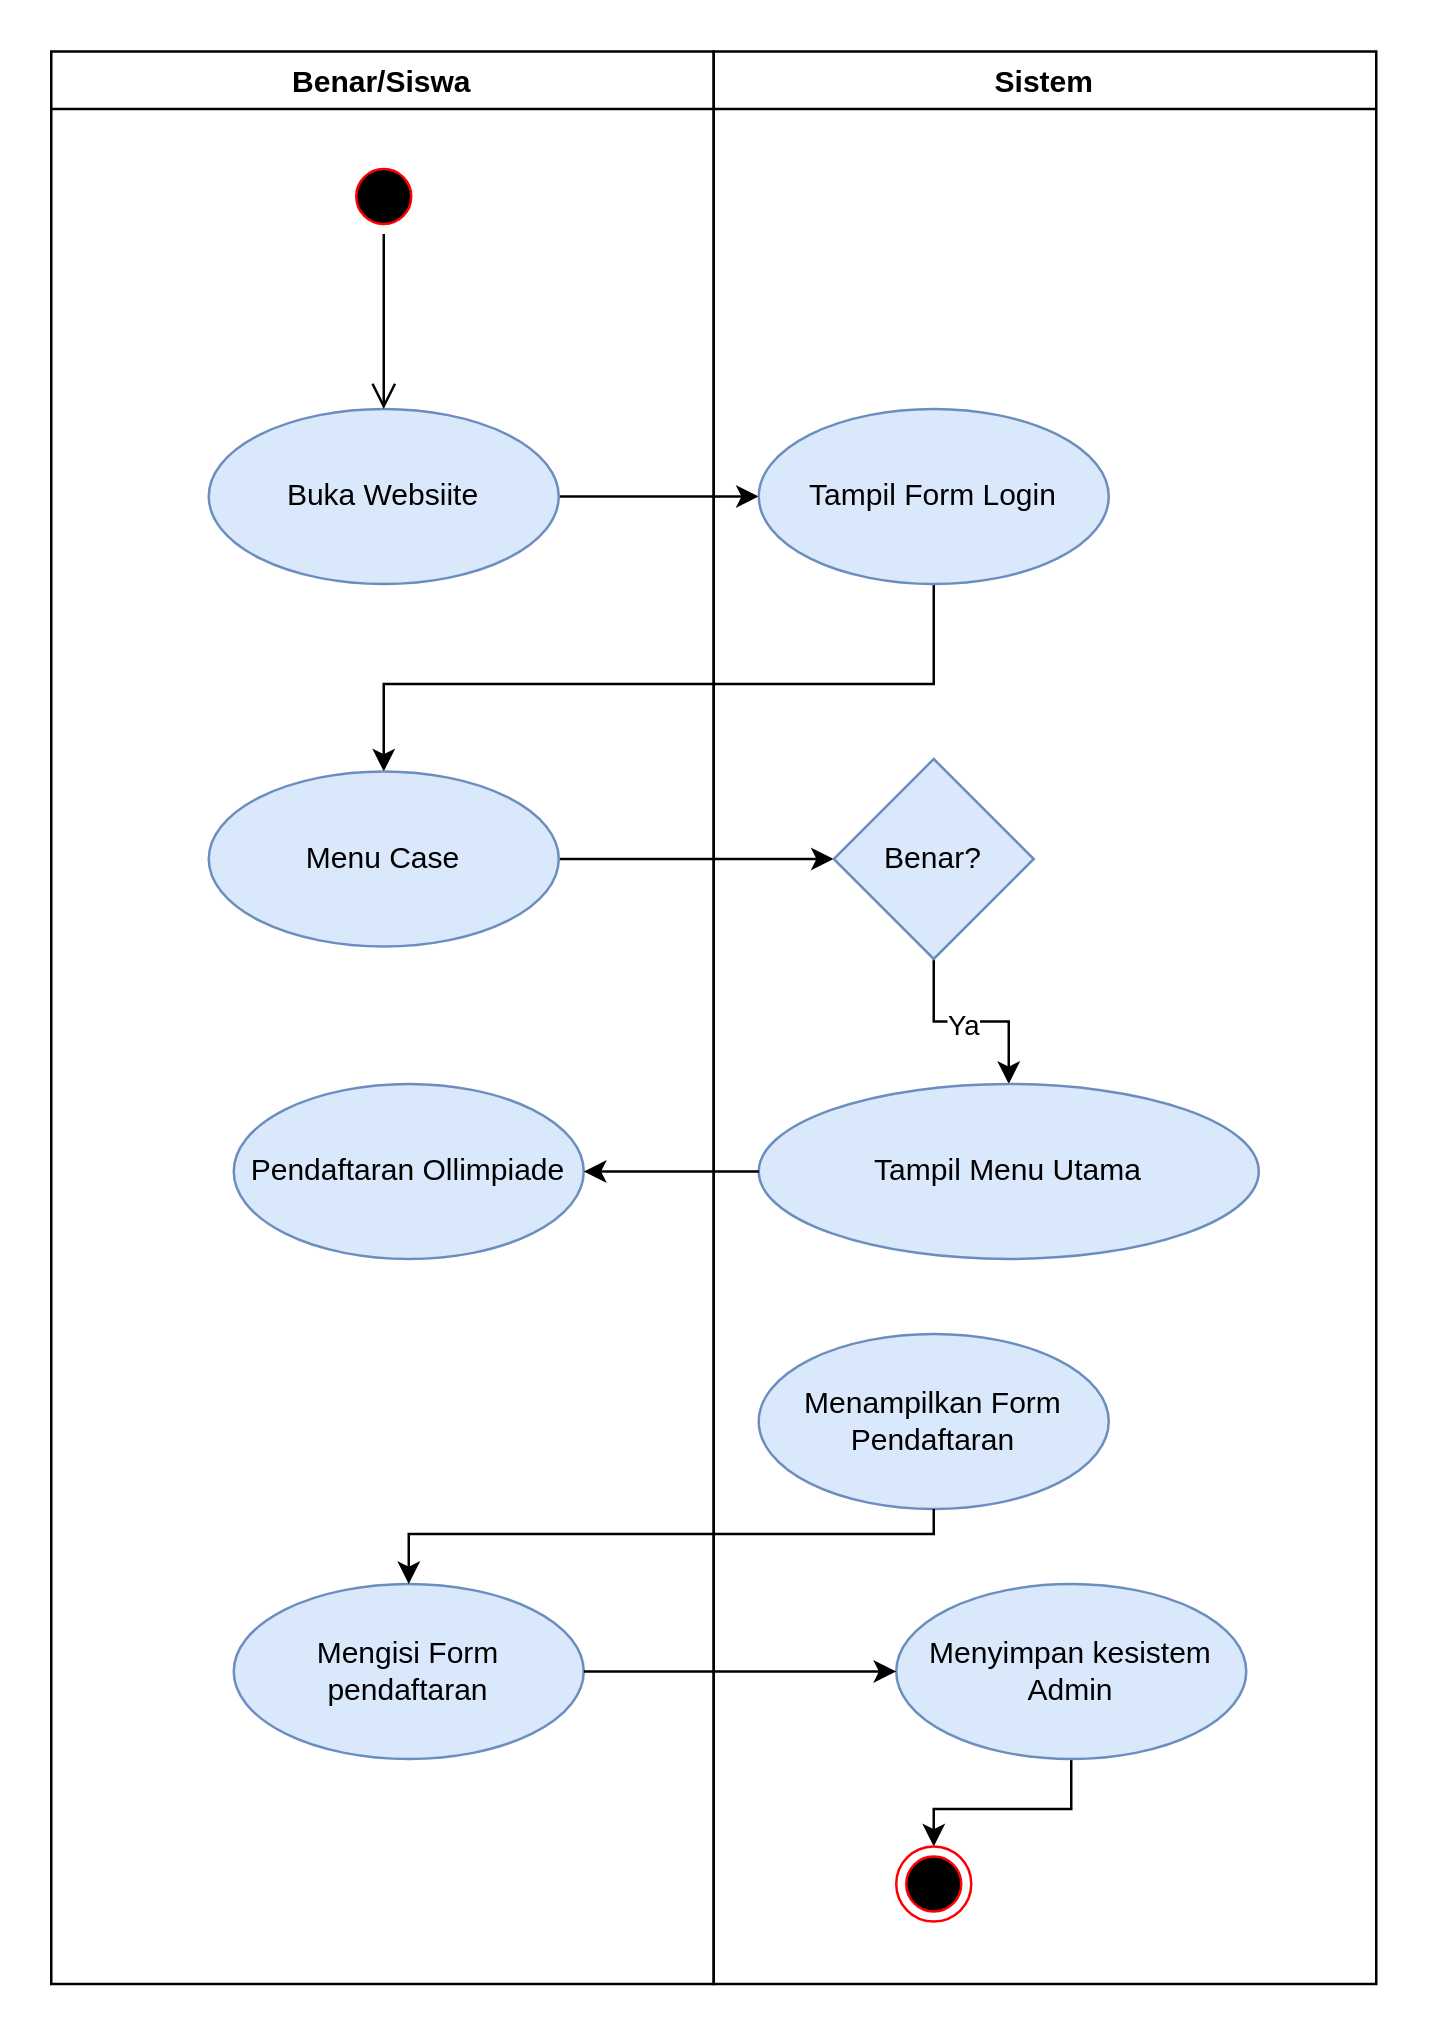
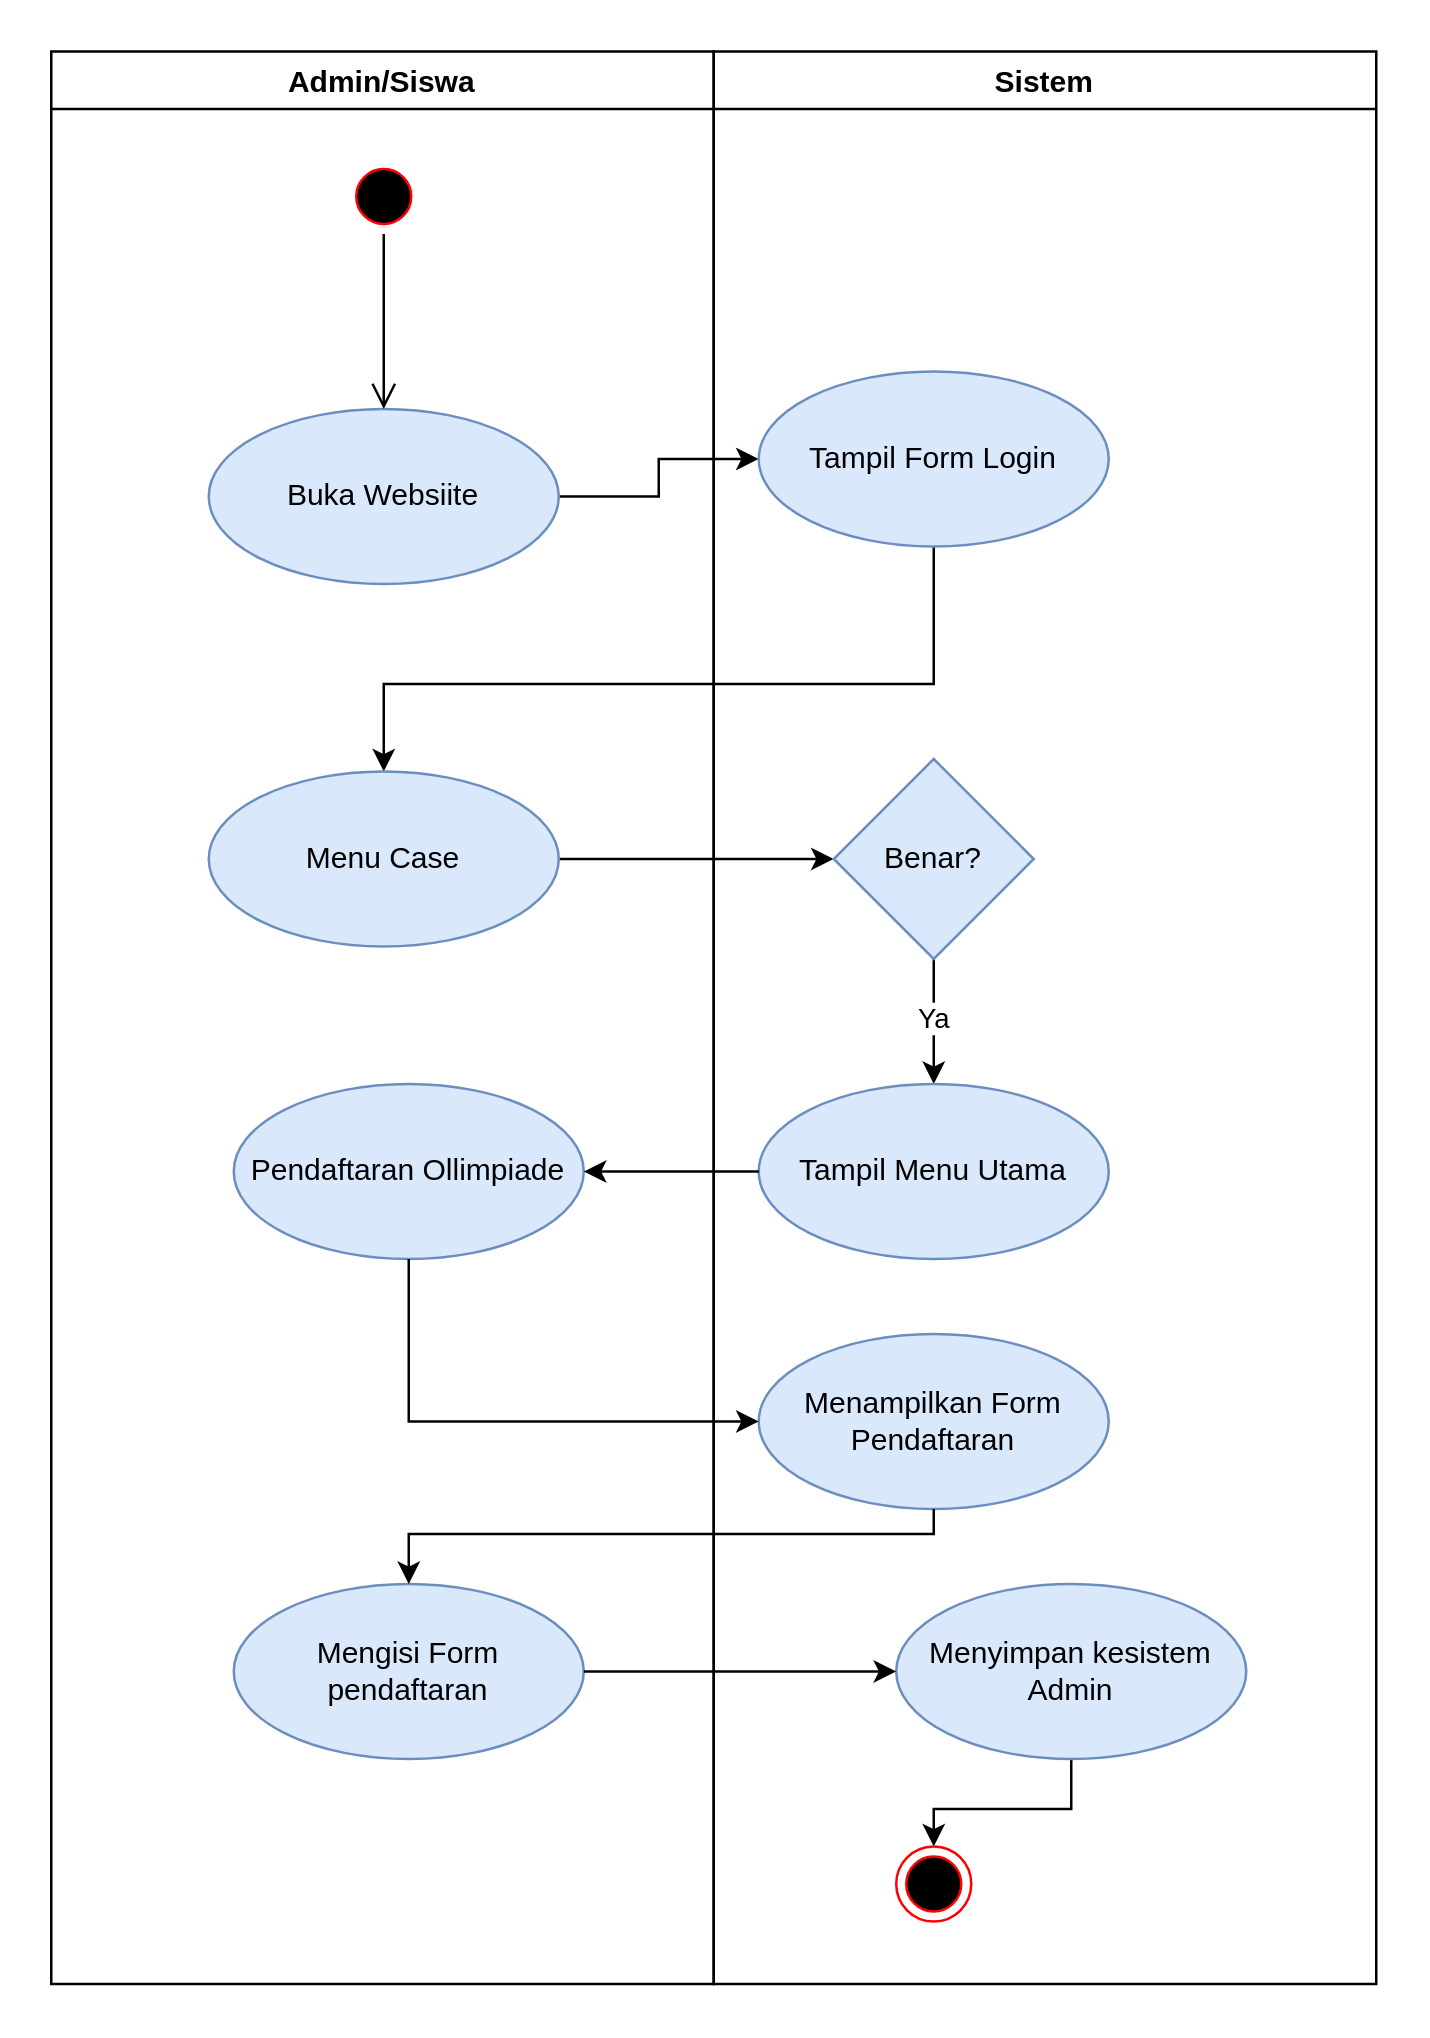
node "Benar/Siswa": label "Benar/Siswa" -> "Admin/Siswa"
node "Tampil Form Login": moved (934, 496) -> (934, 459)
node "Tampil Menu Utama": size 500x175 -> 350x175
edge "Pendaftaran Ollimpiade" -> "Menampilkan Form Pendaftaran": added
